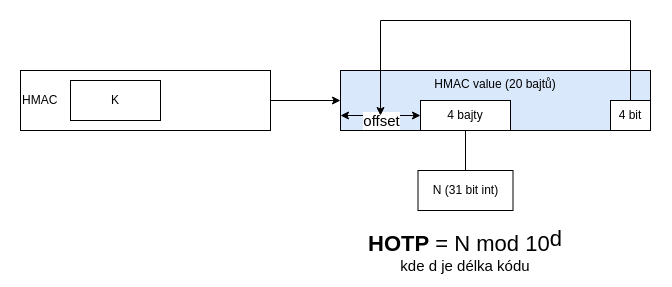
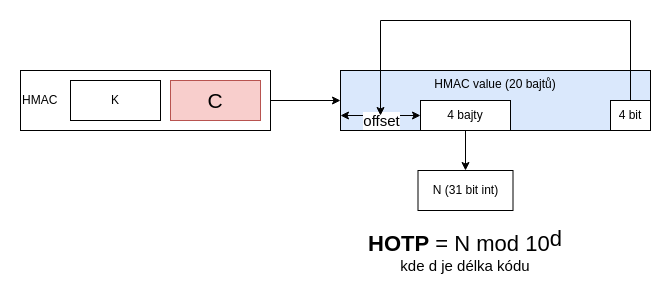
node "C": added
edge "4 bajty" -- "N (31 bit int)": arrowhead none -> classic
